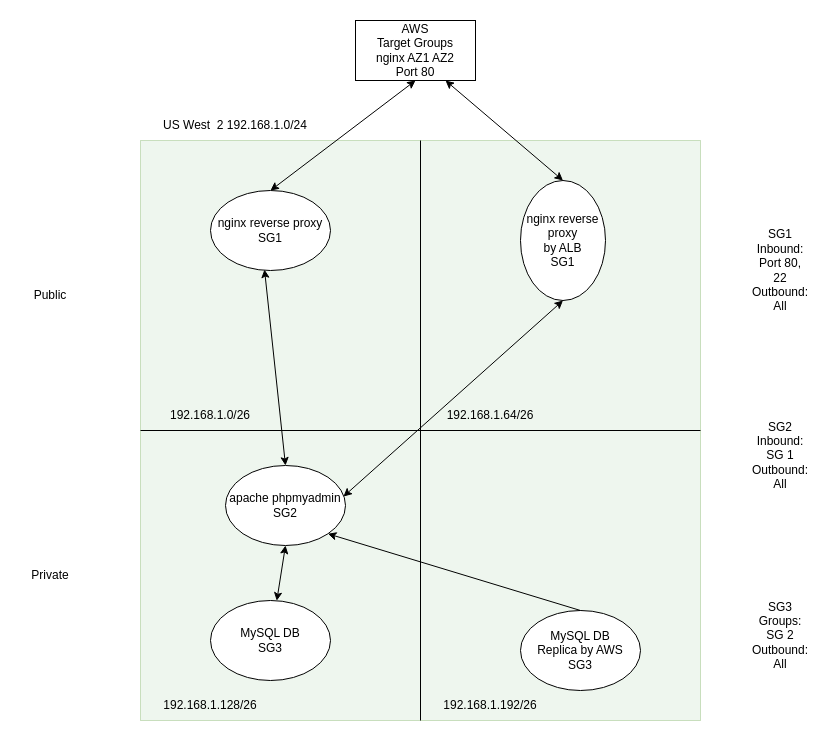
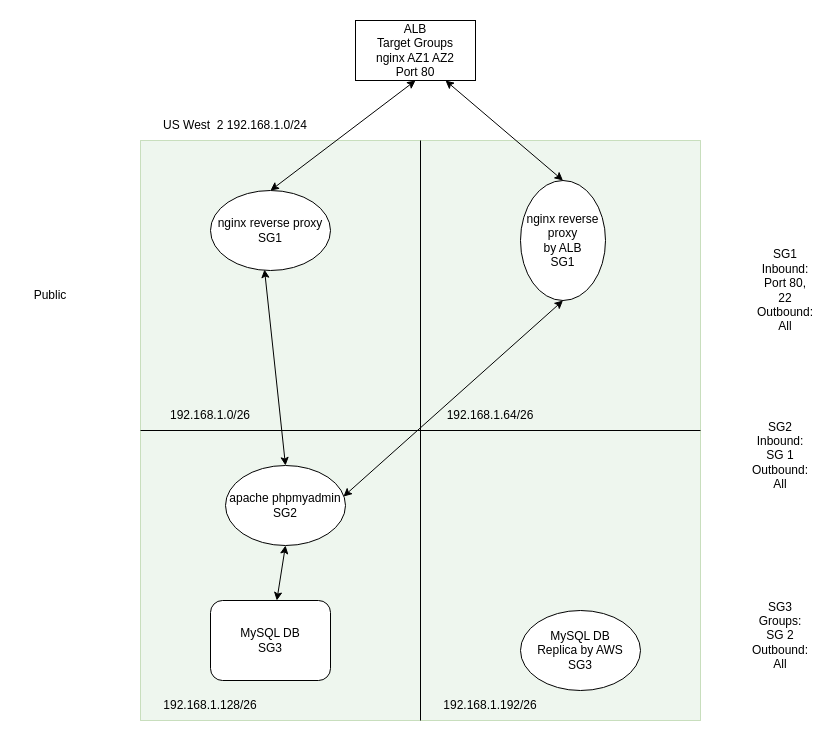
node "AWS Target Groups nginx AZ1 AZ2 Port 80": label "AWS Target Groups nginx AZ1 AZ2 Port 80" -> "ALB Target Groups nginx AZ1 AZ2 Port 80"
node "SG1 Inbound: Port 80, 22 Outbound: All": moved (781, 271) -> (786, 291)
edge "MySQL DB Replica by AWS SG3" -> "apache phpmyadmin SG2": removed
node "Private": removed
node "MySQL DB SG3": shape ellipse -> rounded rectangle
